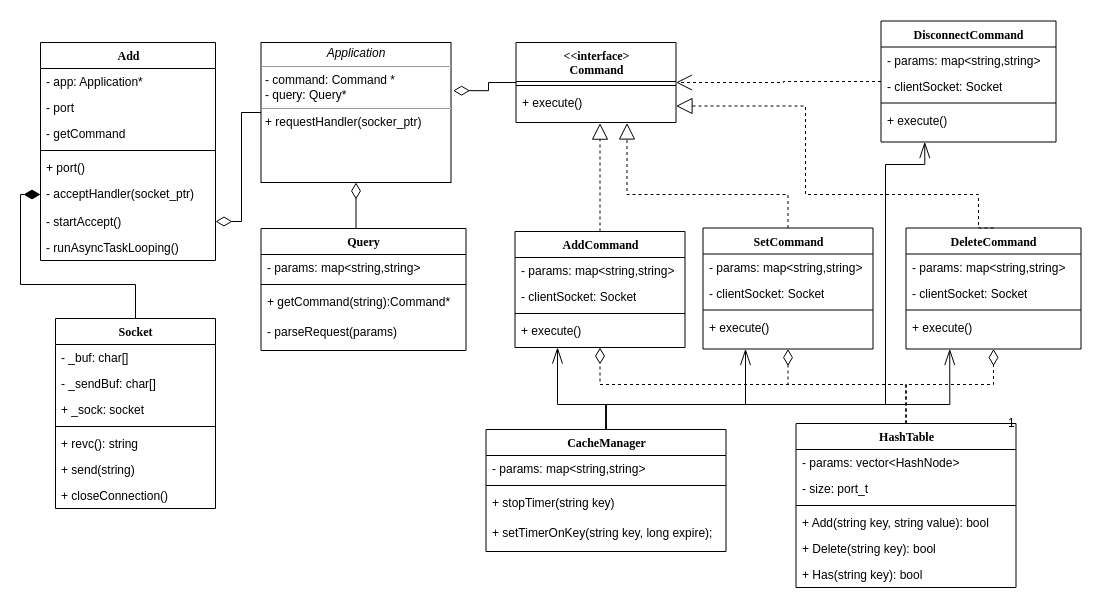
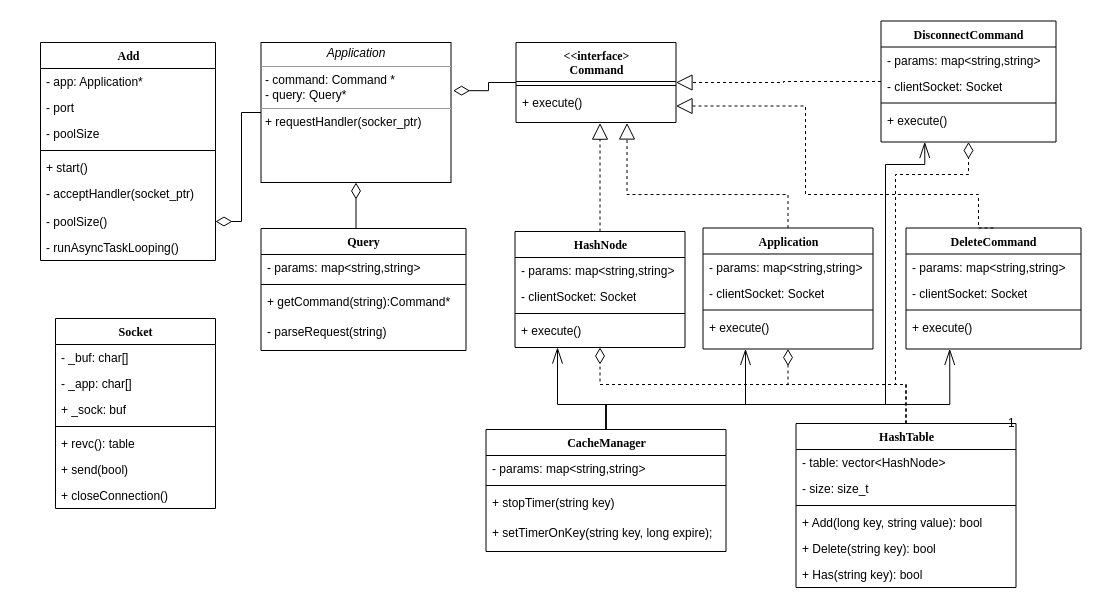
edge "DisconnectCommand" -> "<<interface> Command": arrowhead open -> block
node "- getCommand": label "- getCommand" -> "- poolSize"
node "+ port()": label "+ port()" -> "+ start()"
node "- startAccept()": label "- startAccept()" -> "- poolSize()"
edge "HashTable" -> "DisconnectCommand": added
node "SetCommand": label "SetCommand" -> "Application"
node "AddCommand": label "AddCommand" -> "HashNode"
edge "Socket" -> "- acceptHandler(socket_ptr)": removed
node "- parseRequest(params)": label "- parseRequest(params)" -> "- parseRequest(string)"
node "- _sendBuf: char[]": label "- _sendBuf: char[]" -> "- _app: char[]"
edge "HashTable" -> "DeleteCommand": removed
node "+ _sock: socket": label "+ _sock: socket" -> "+ _sock: buf"
node "+ revc(): string": label "+ revc(): string" -> "+ revc(): table"
node "- params: vector<HashNode>": label "- params: vector<HashNode>" -> "- table: vector<HashNode>"
node "+ send(string)": label "+ send(string)" -> "+ send(bool)"
node "- size: port_t": label "- size: port_t" -> "- size: size_t"
node "+ Add(string key, string value): bool": label "+ Add(string key, string value): bool" -> "+ Add(long key, string value): bool"
